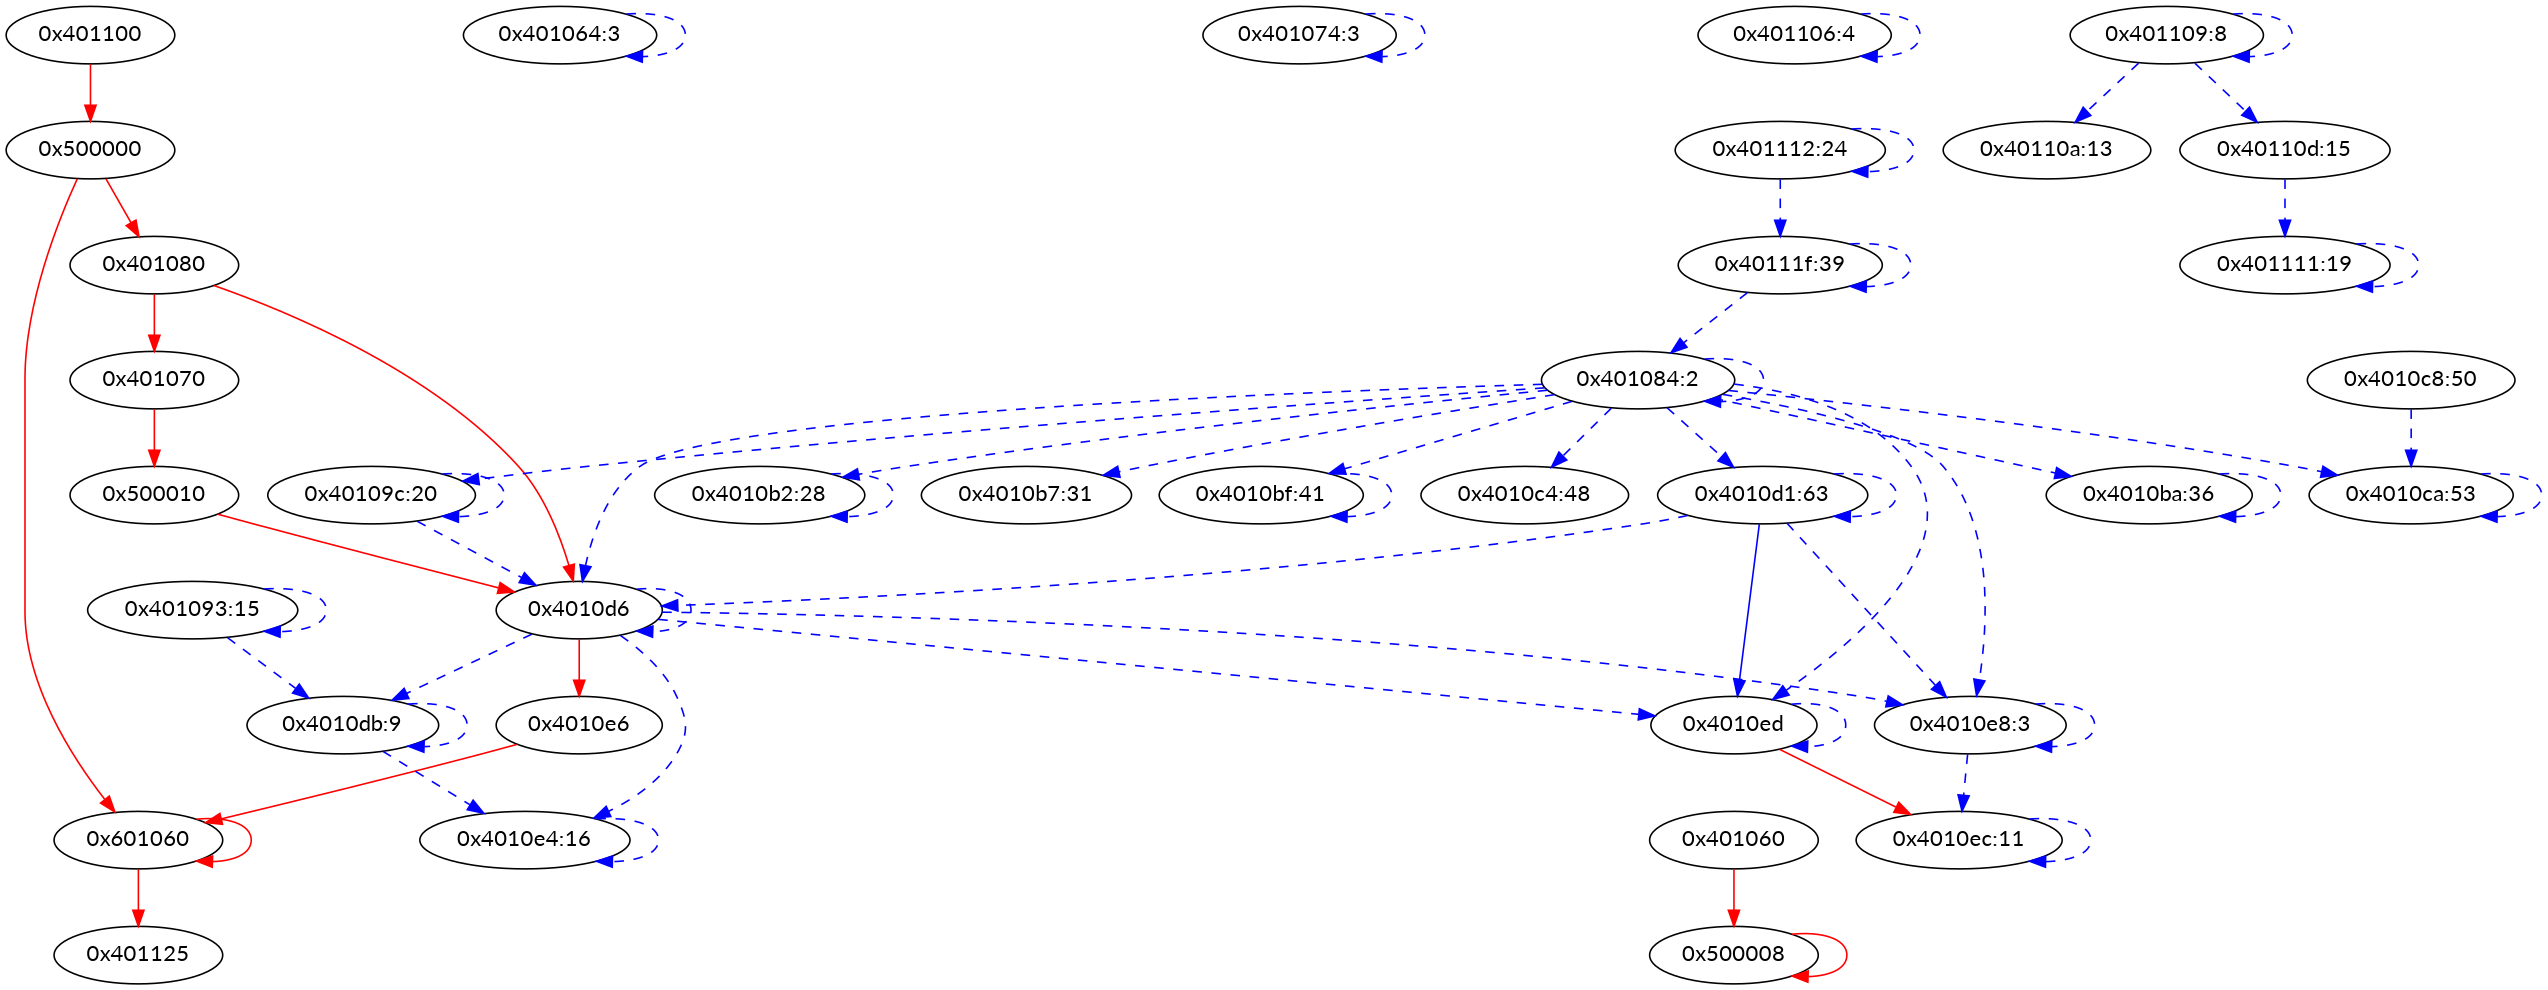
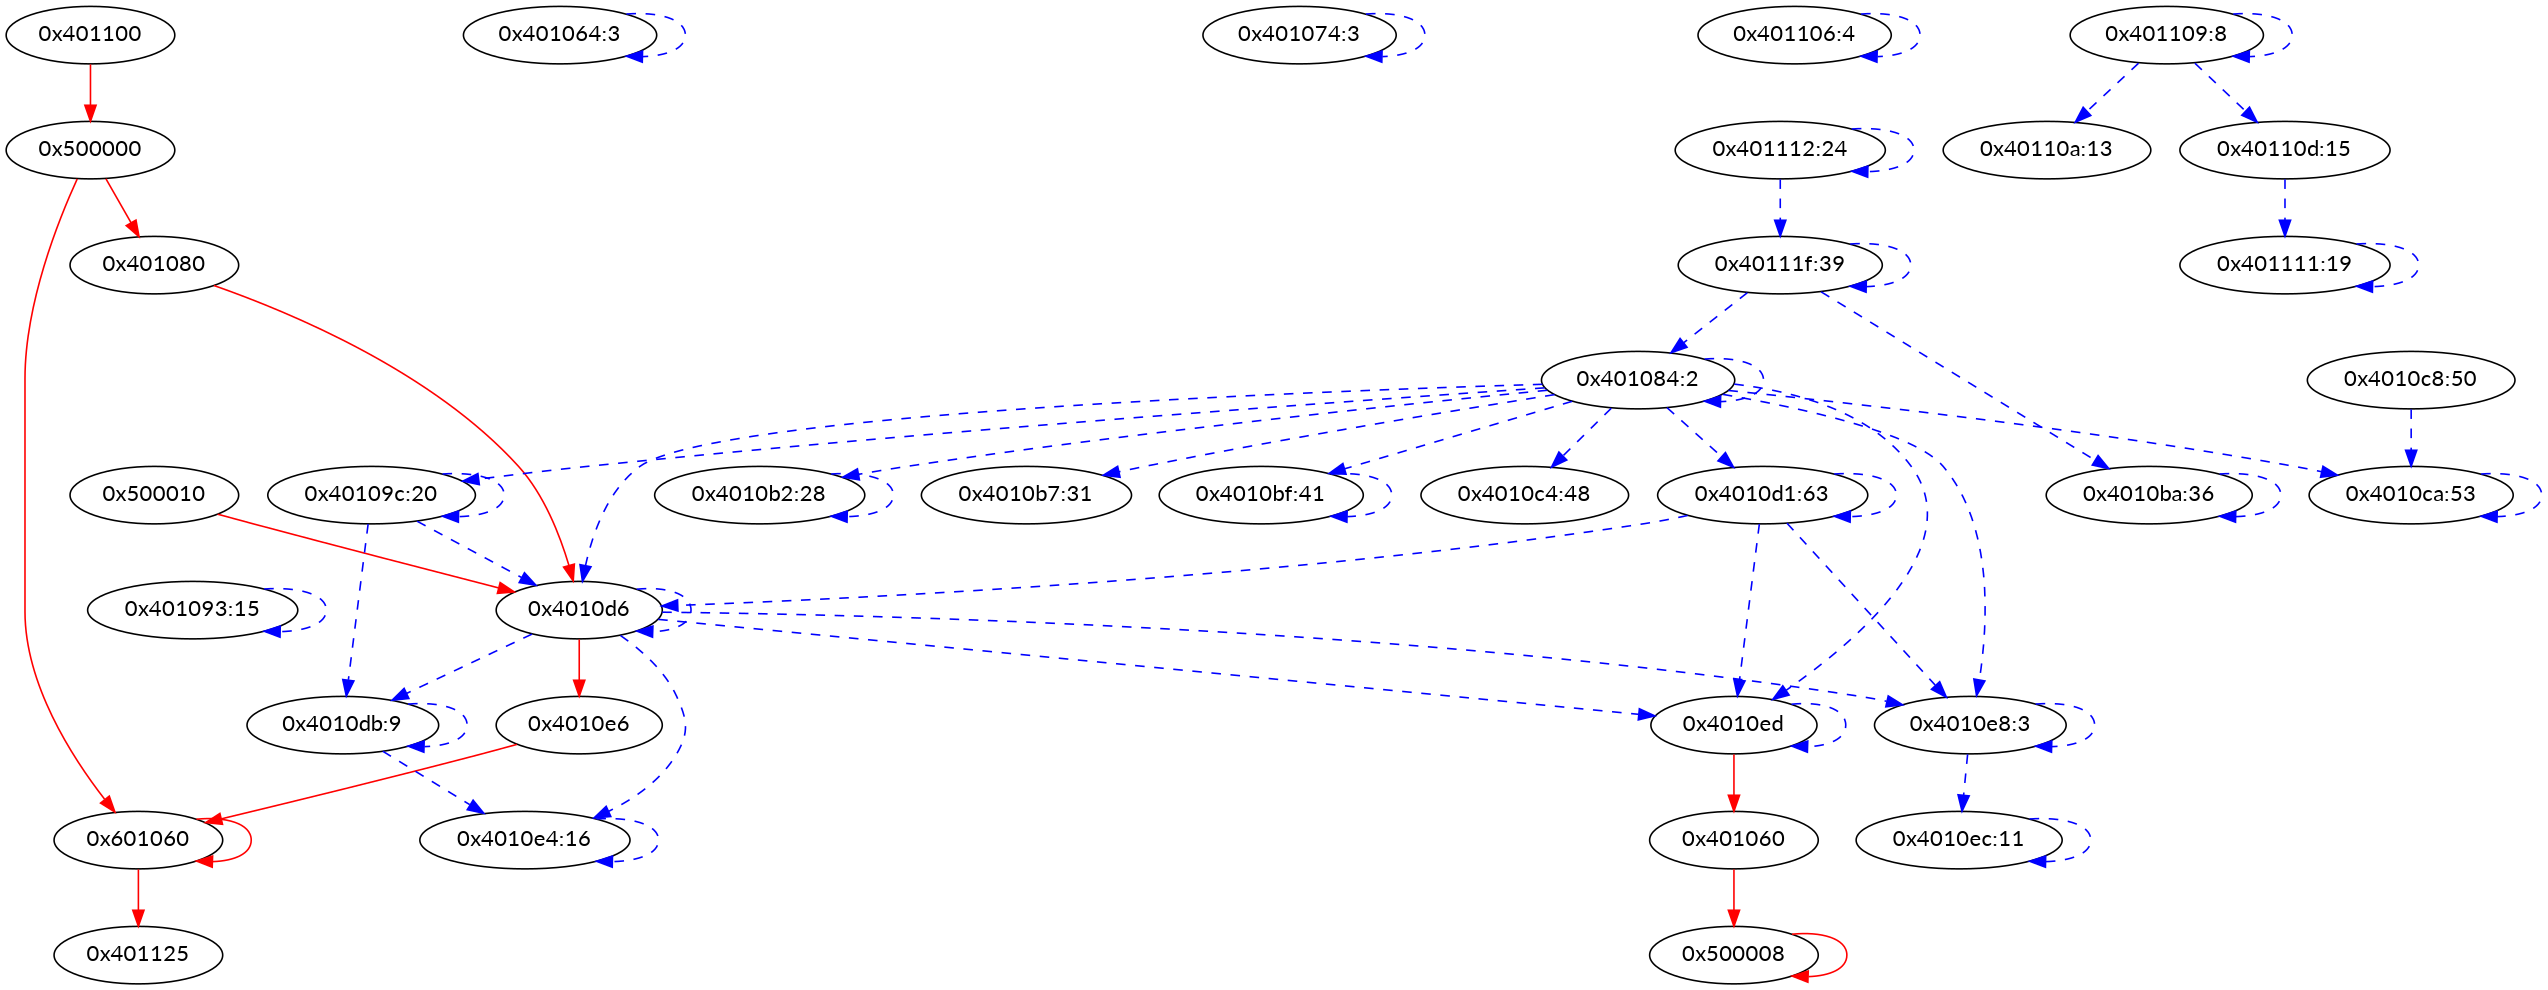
node "0x401070": removed
edge "0x401084:2" -> "0x4010ba:36": now "0x40111f:39" -> "0x4010ba:36"
edge "0x4010d1:63" -> "0x4010ed": style solid -> dashed
edge "0x401093:15" -> "0x4010db:9": now "0x40109c:20" -> "0x4010db:9"
edge "0x4010ed" -> "0x4010ec:11": now "0x4010ed" -> "0x401060"
